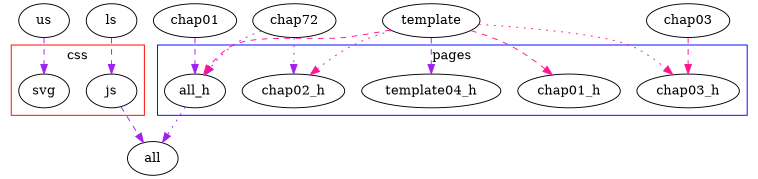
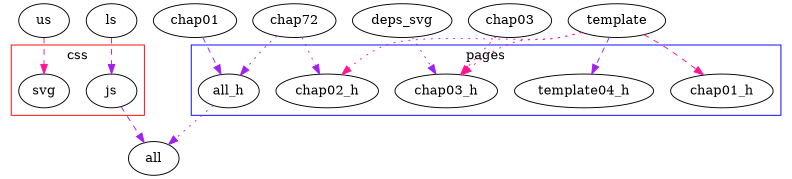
node "deps_svg": added
edge "template" -> "all_h": removed
edge "us" -> "svg": color purple -> deeppink
edge "chap03" -> "chap03_h": style dashed -> dotted
